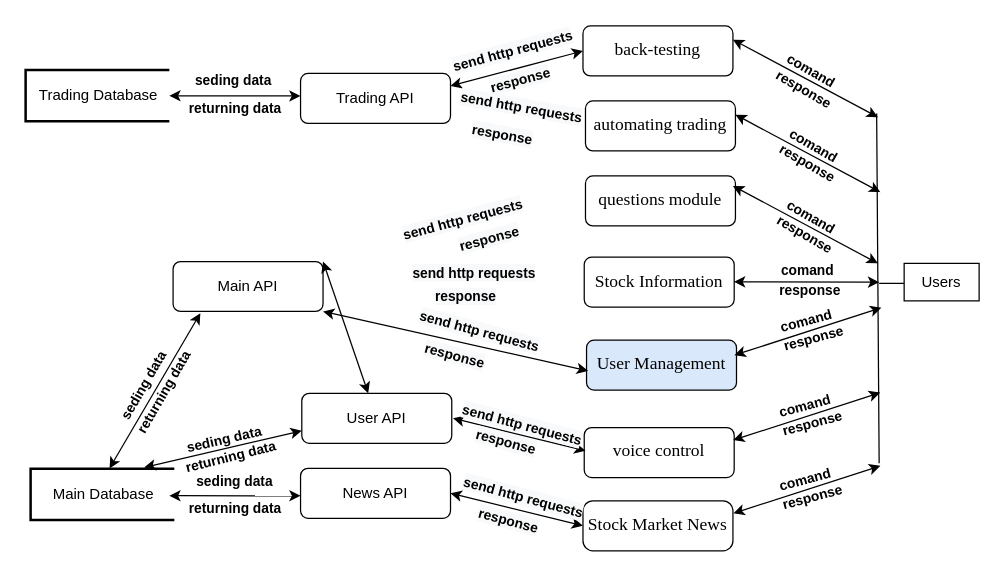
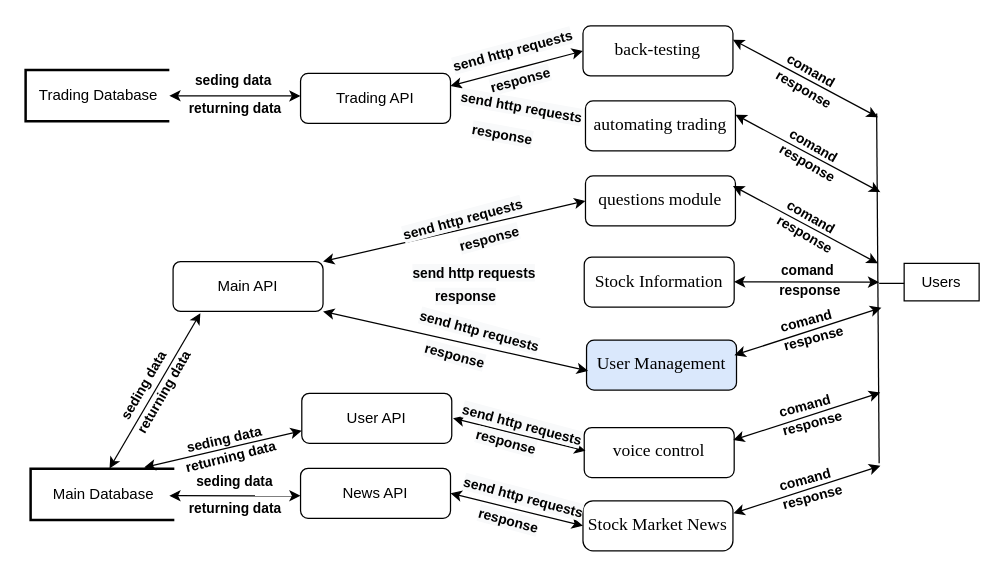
edge "Main API" -- "User API": now "Main API" -- "questions module"
